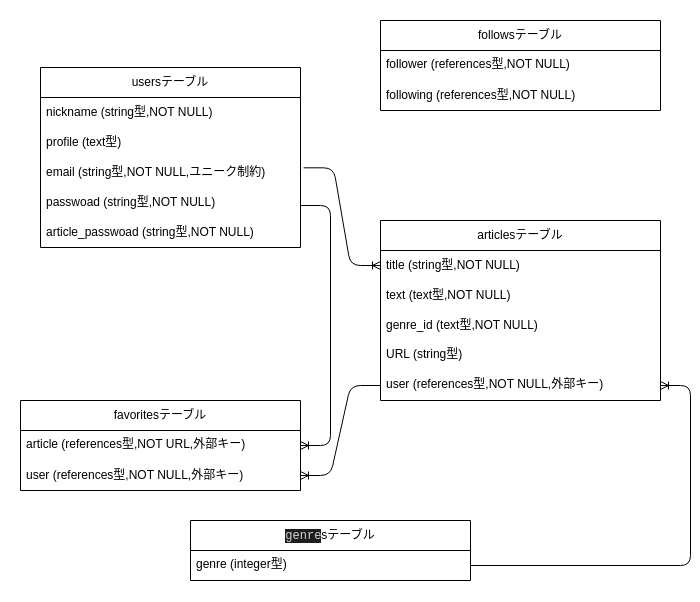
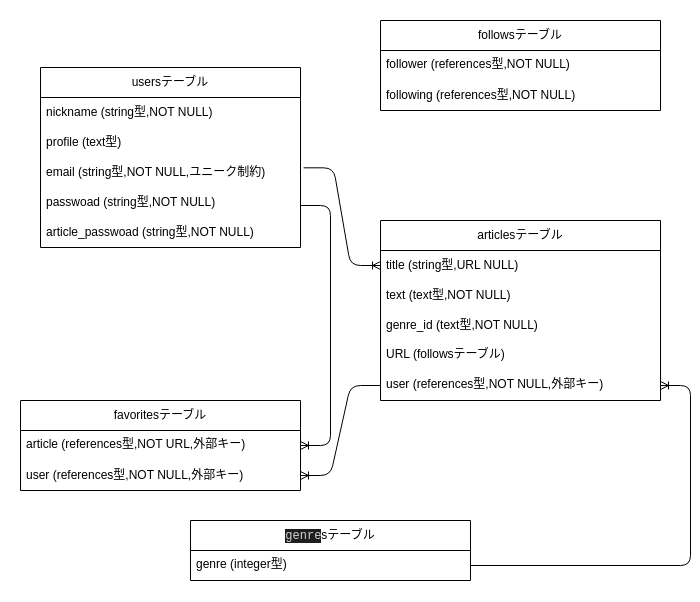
node "title (string型,NOT NULL)": label "title (string型,NOT NULL)" -> "title (string型,URL NULL)"
node "URL (string型)": label "URL (string型)" -> "URL (followsテーブル)"
